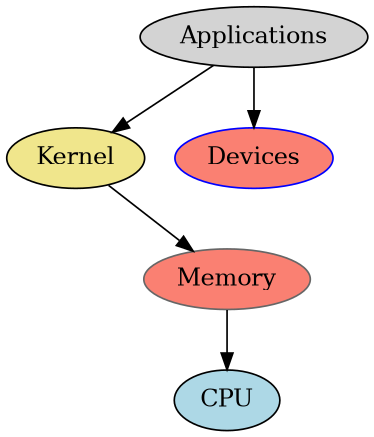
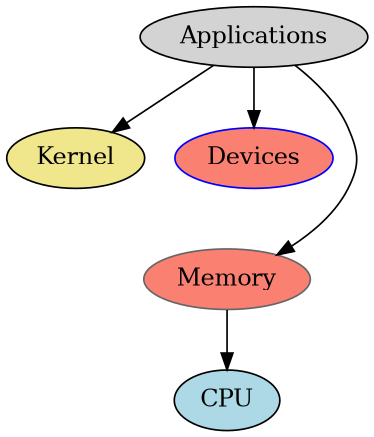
edge "Kernel" -> "Memory": now "Applications" -> "Memory"
